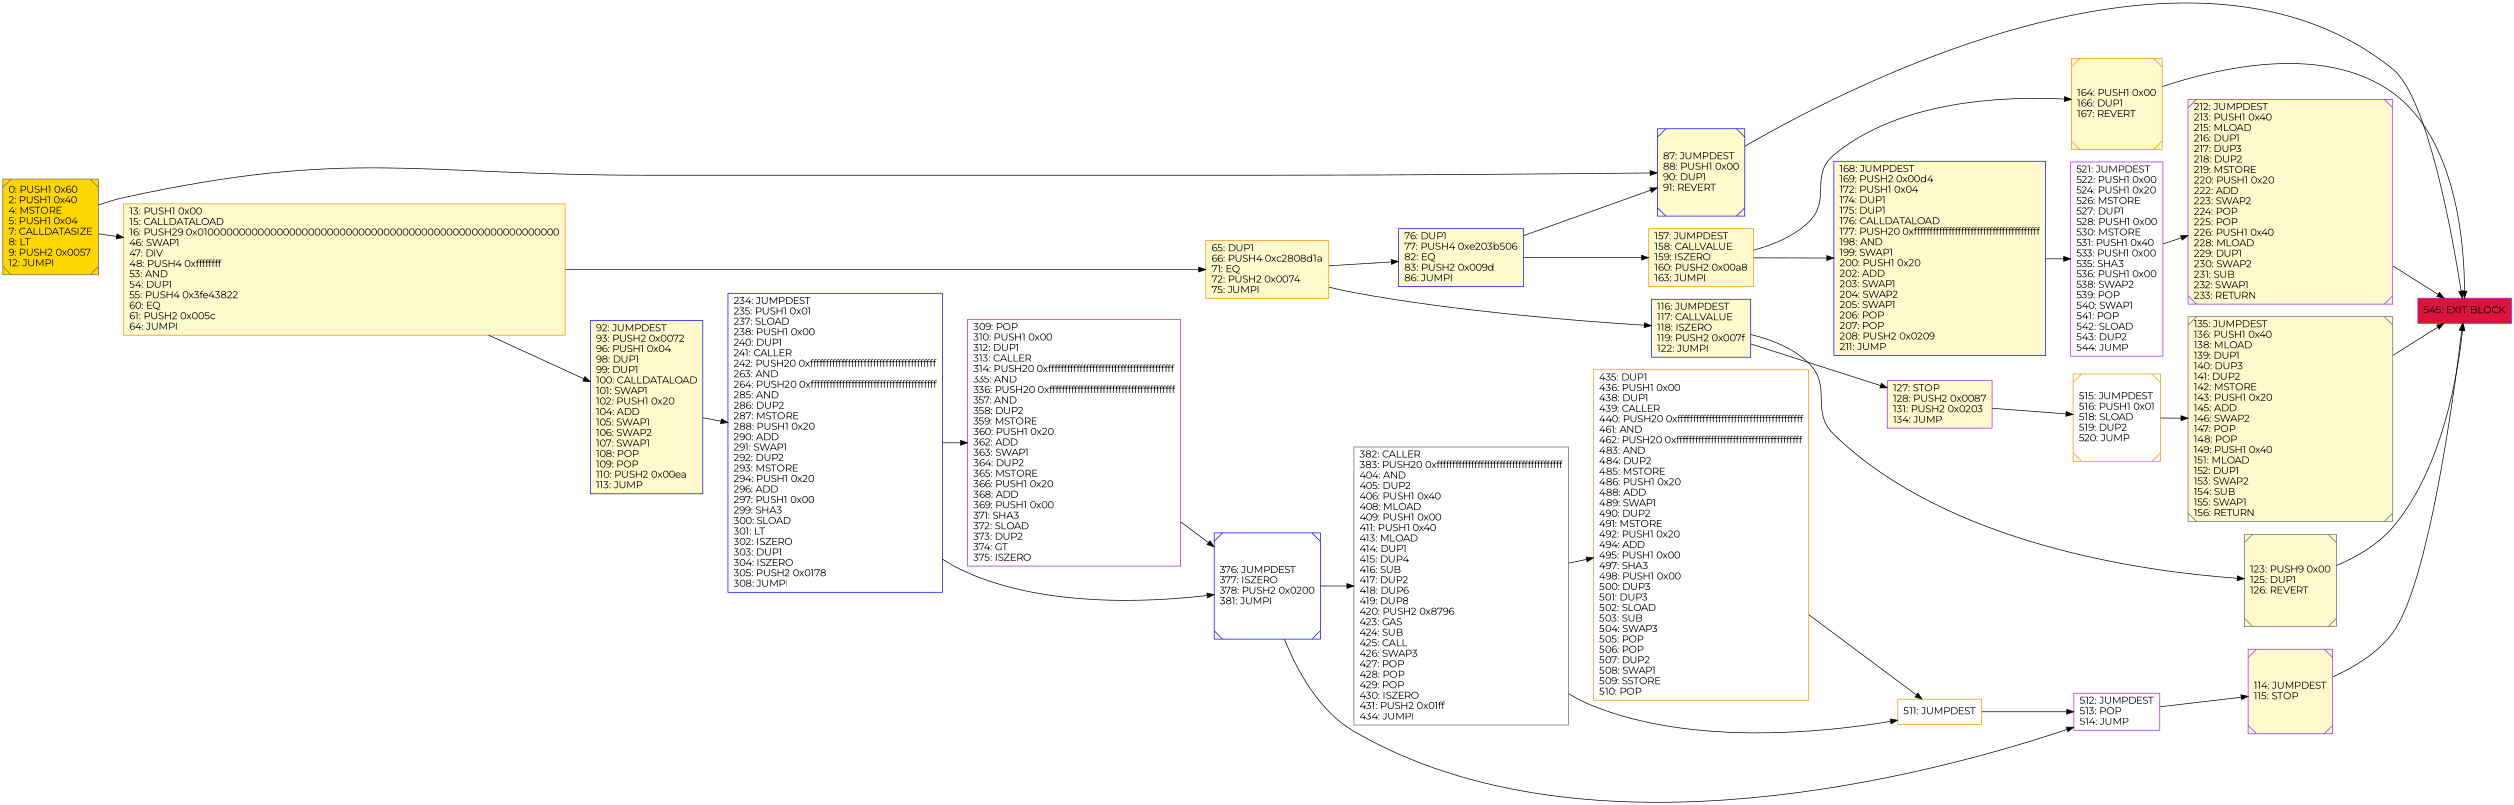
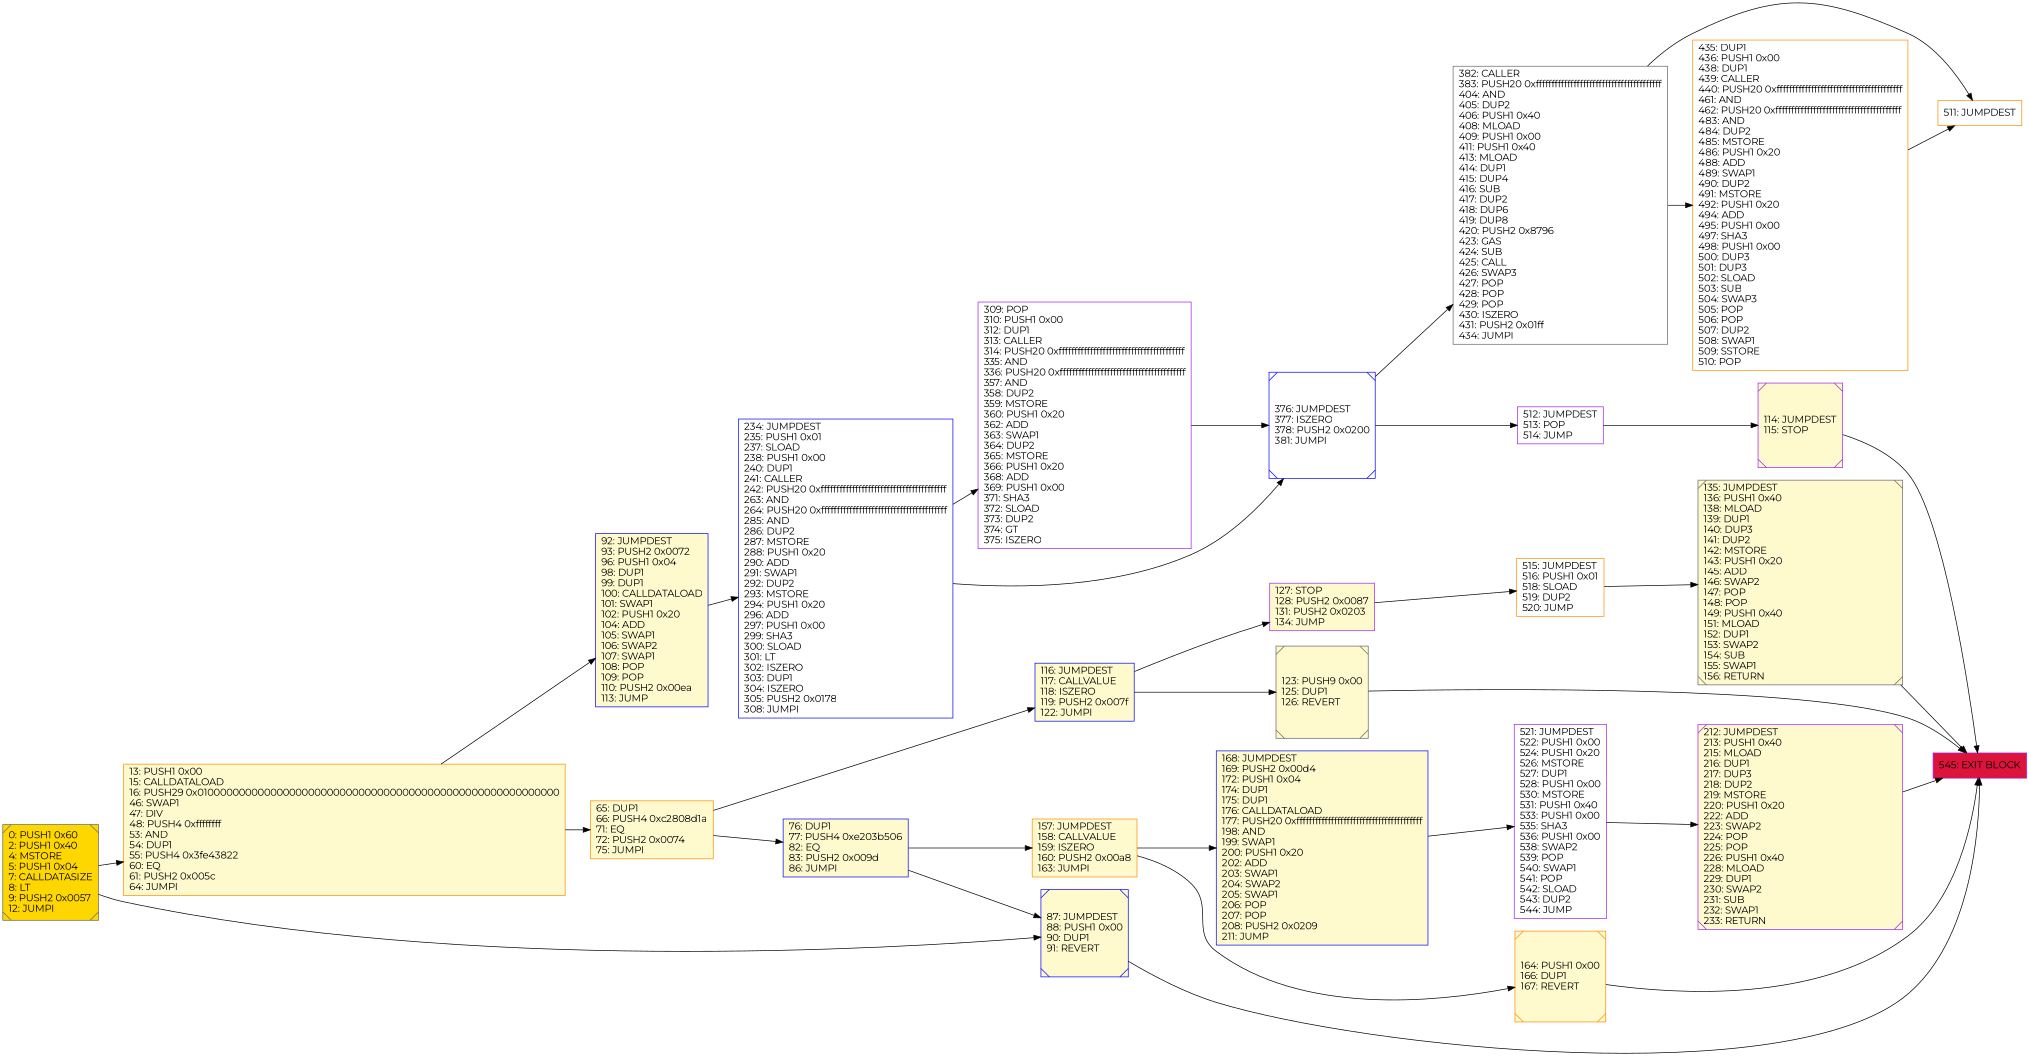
node "515: JUMPDEST 516: PUSH1 0x01 518: SLOAD 519: DUP2 520: JUMP": shape Msquare -> box
edge "511: JUMPDEST" -> "512: JUMPDEST 513: POP 514: JUMP": removed
